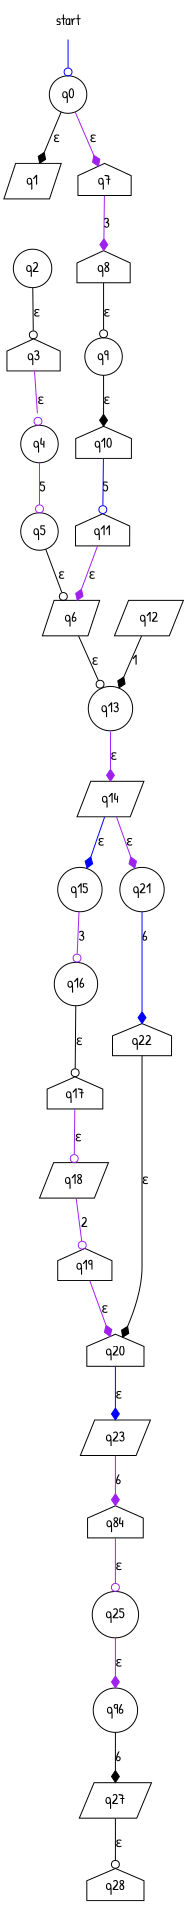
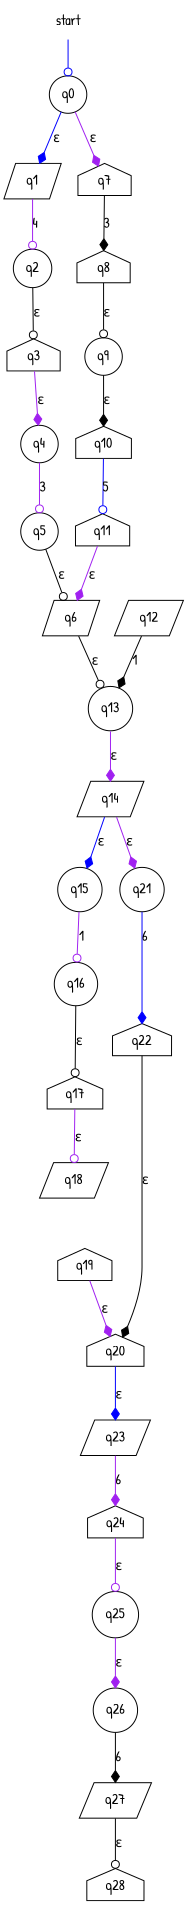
edge "q0" -> "q1": color black -> blue
edge "q7" -> "q8": color purple -> black
edge "q1" -> "q2": added, label "4"
edge "q3" -> "q4": arrowhead odot -> diamond
edge "q4" -> "q5": label "5" -> "3"
edge "q15" -> "q16": label "3" -> "1"
edge "q18" -> "q19": removed, label "2"
node "q84": label "q84" -> "q24"
node "q96": label "q96" -> "q26"
